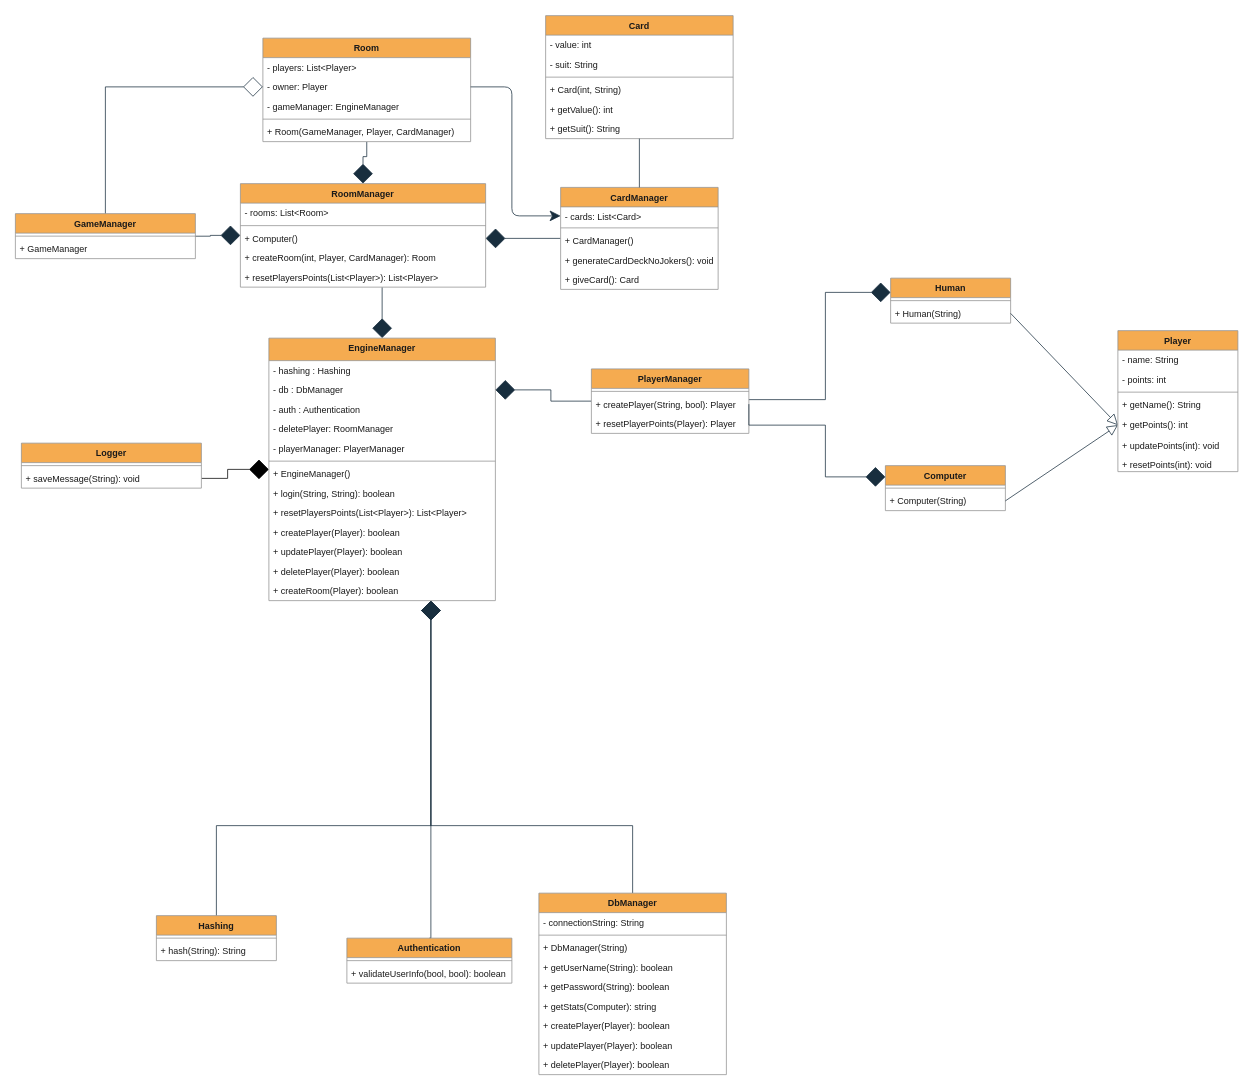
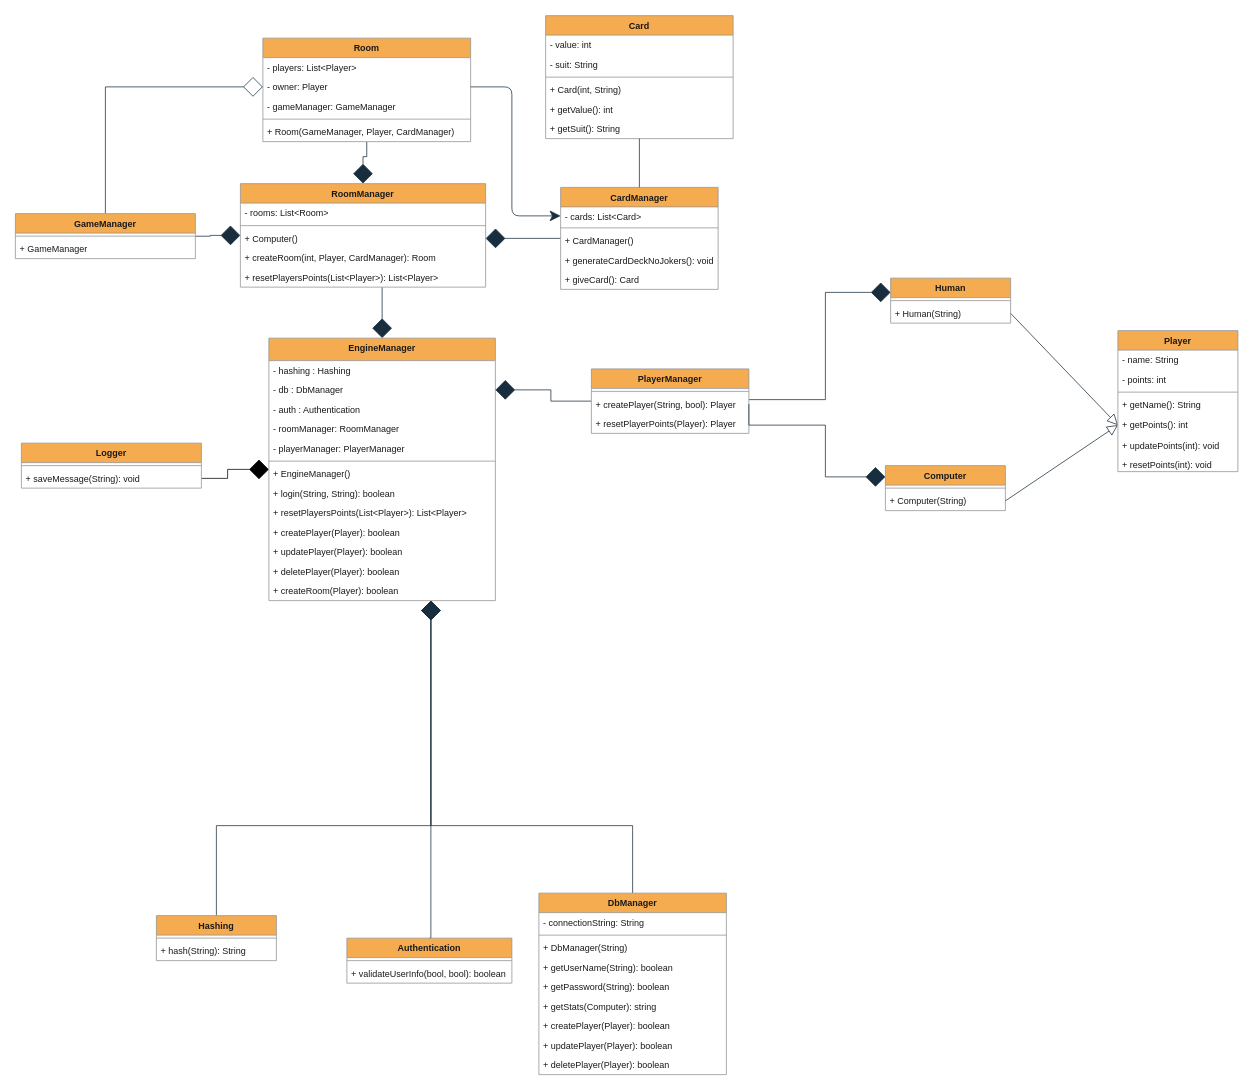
node "- gameManager: EngineManager": label "- gameManager: EngineManager" -> "- gameManager: GameManager"
node "- deletePlayer: RoomManager": label "- deletePlayer: RoomManager" -> "- roomManager: RoomManager"
